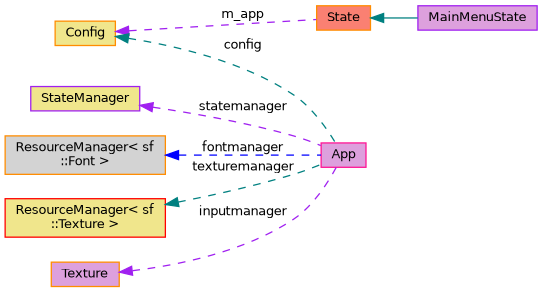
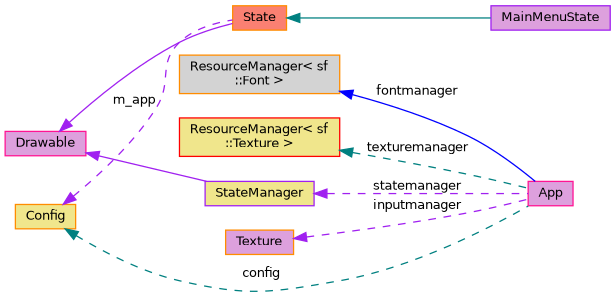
node "Drawable": added
edge "App" -> "ResourceManager< sf ::Font >": style dashed -> solid
